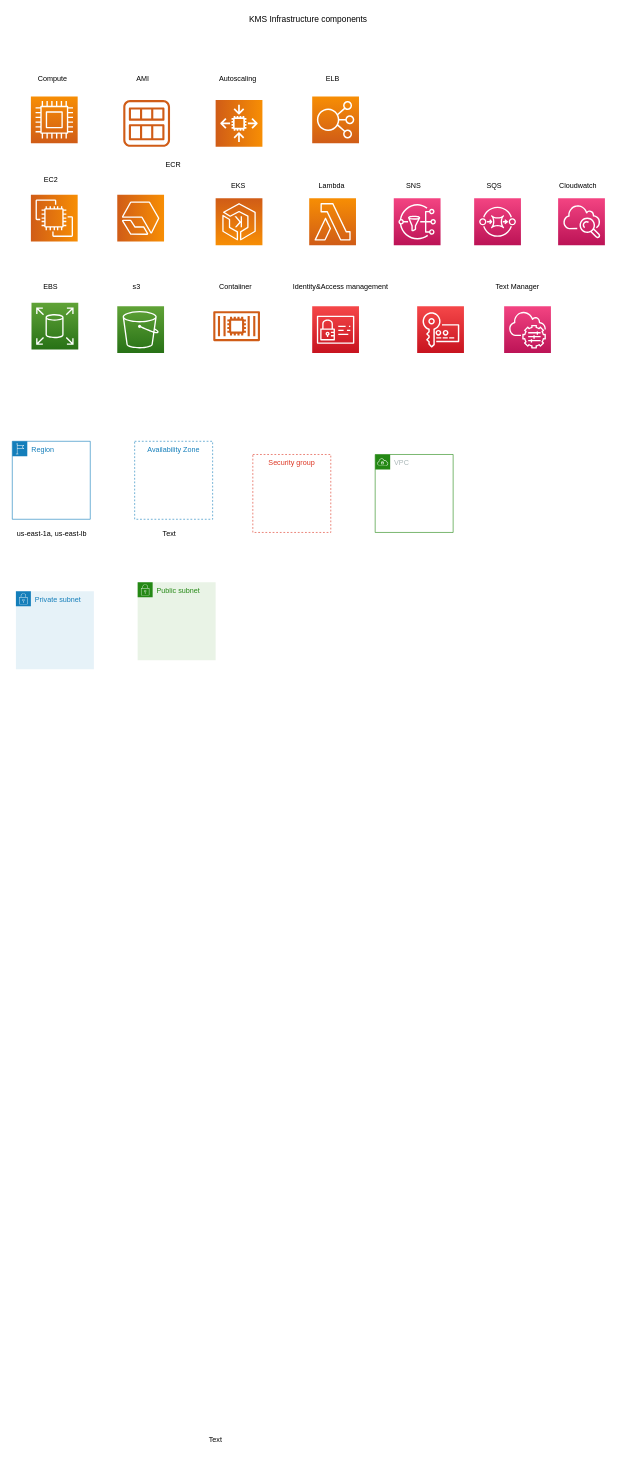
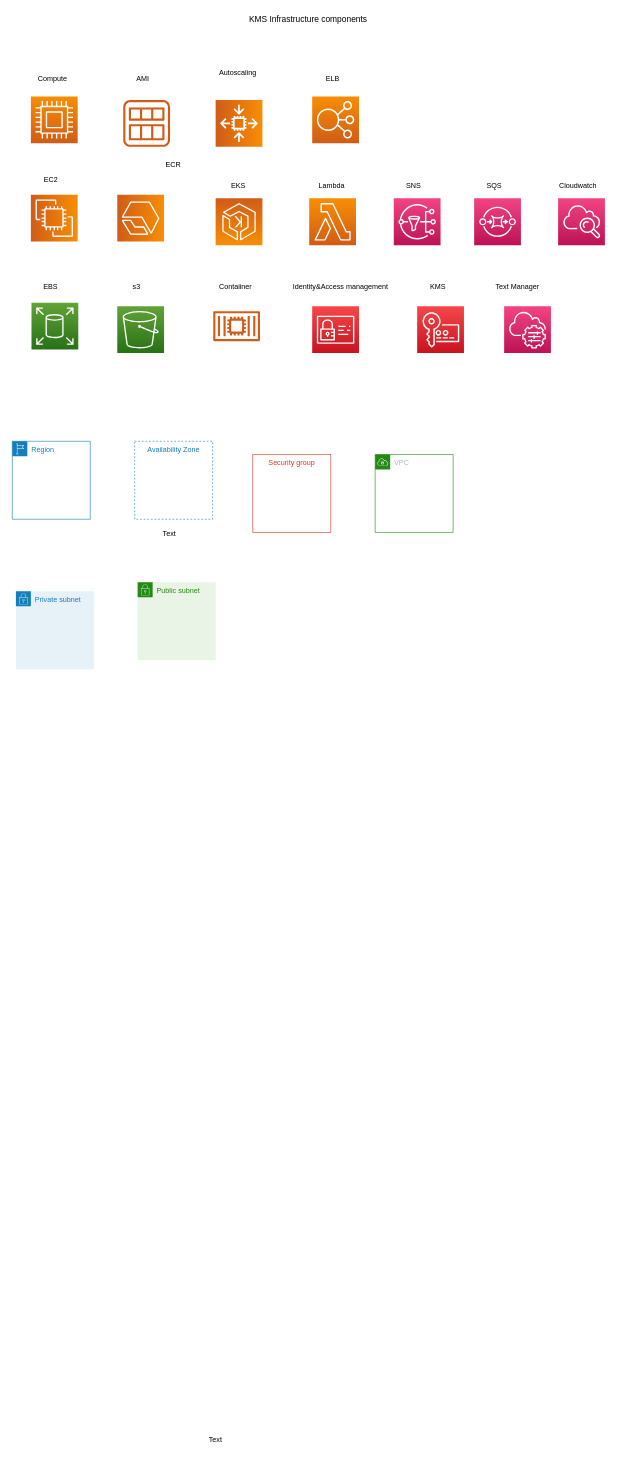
node "Autoscaling": moved (242, 78) -> (242, 72)
node "KMS": added
node "Security group": style dashed -> solid
node "us-east-1a, us-east-lb": removed
